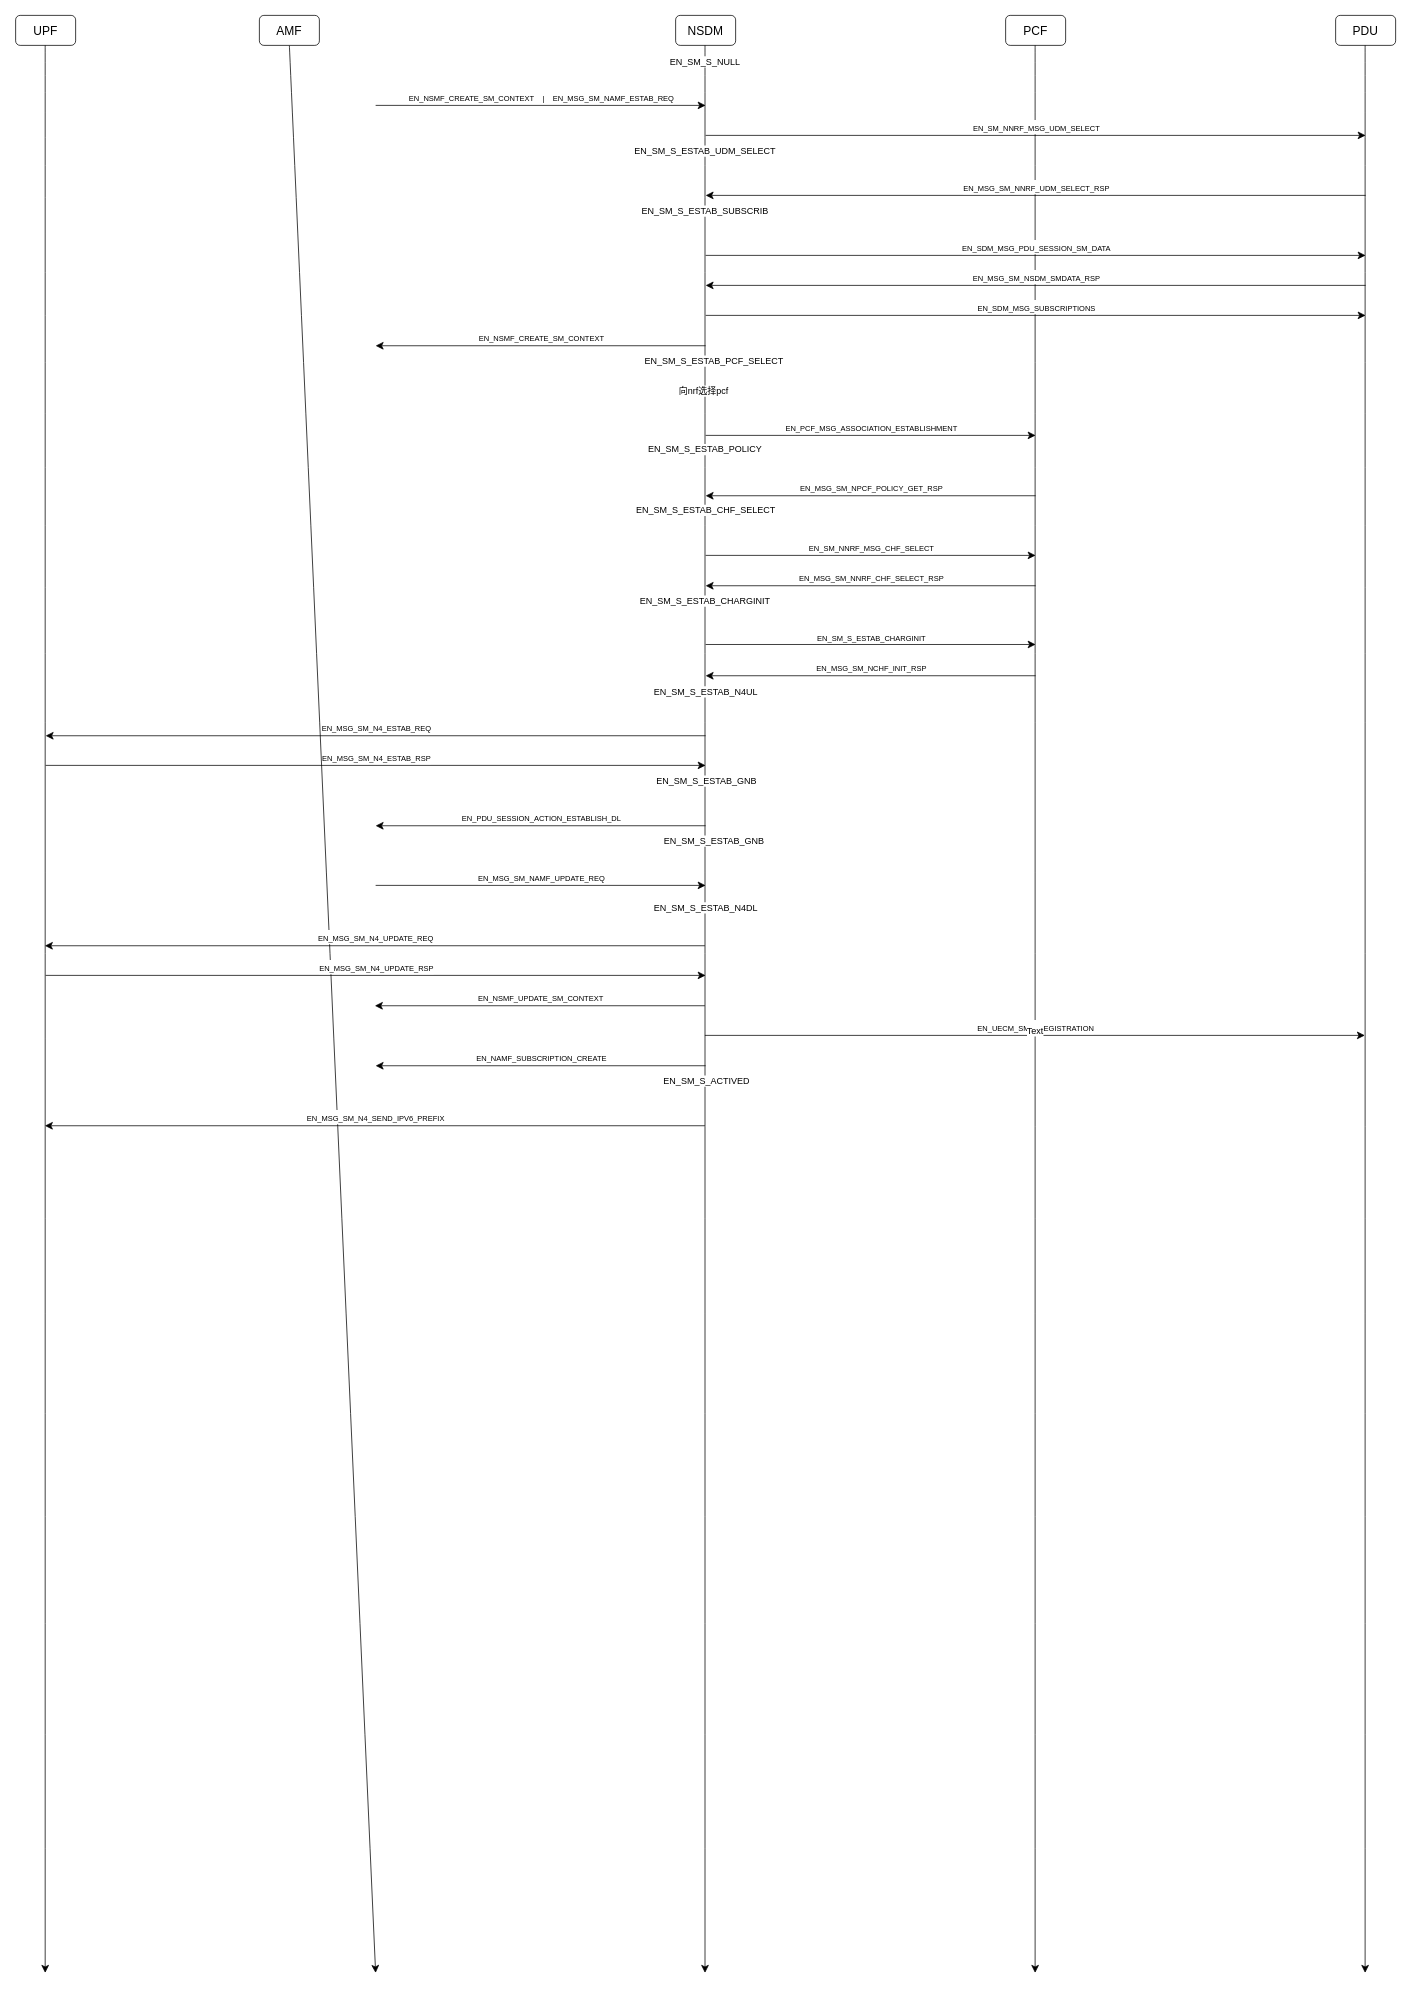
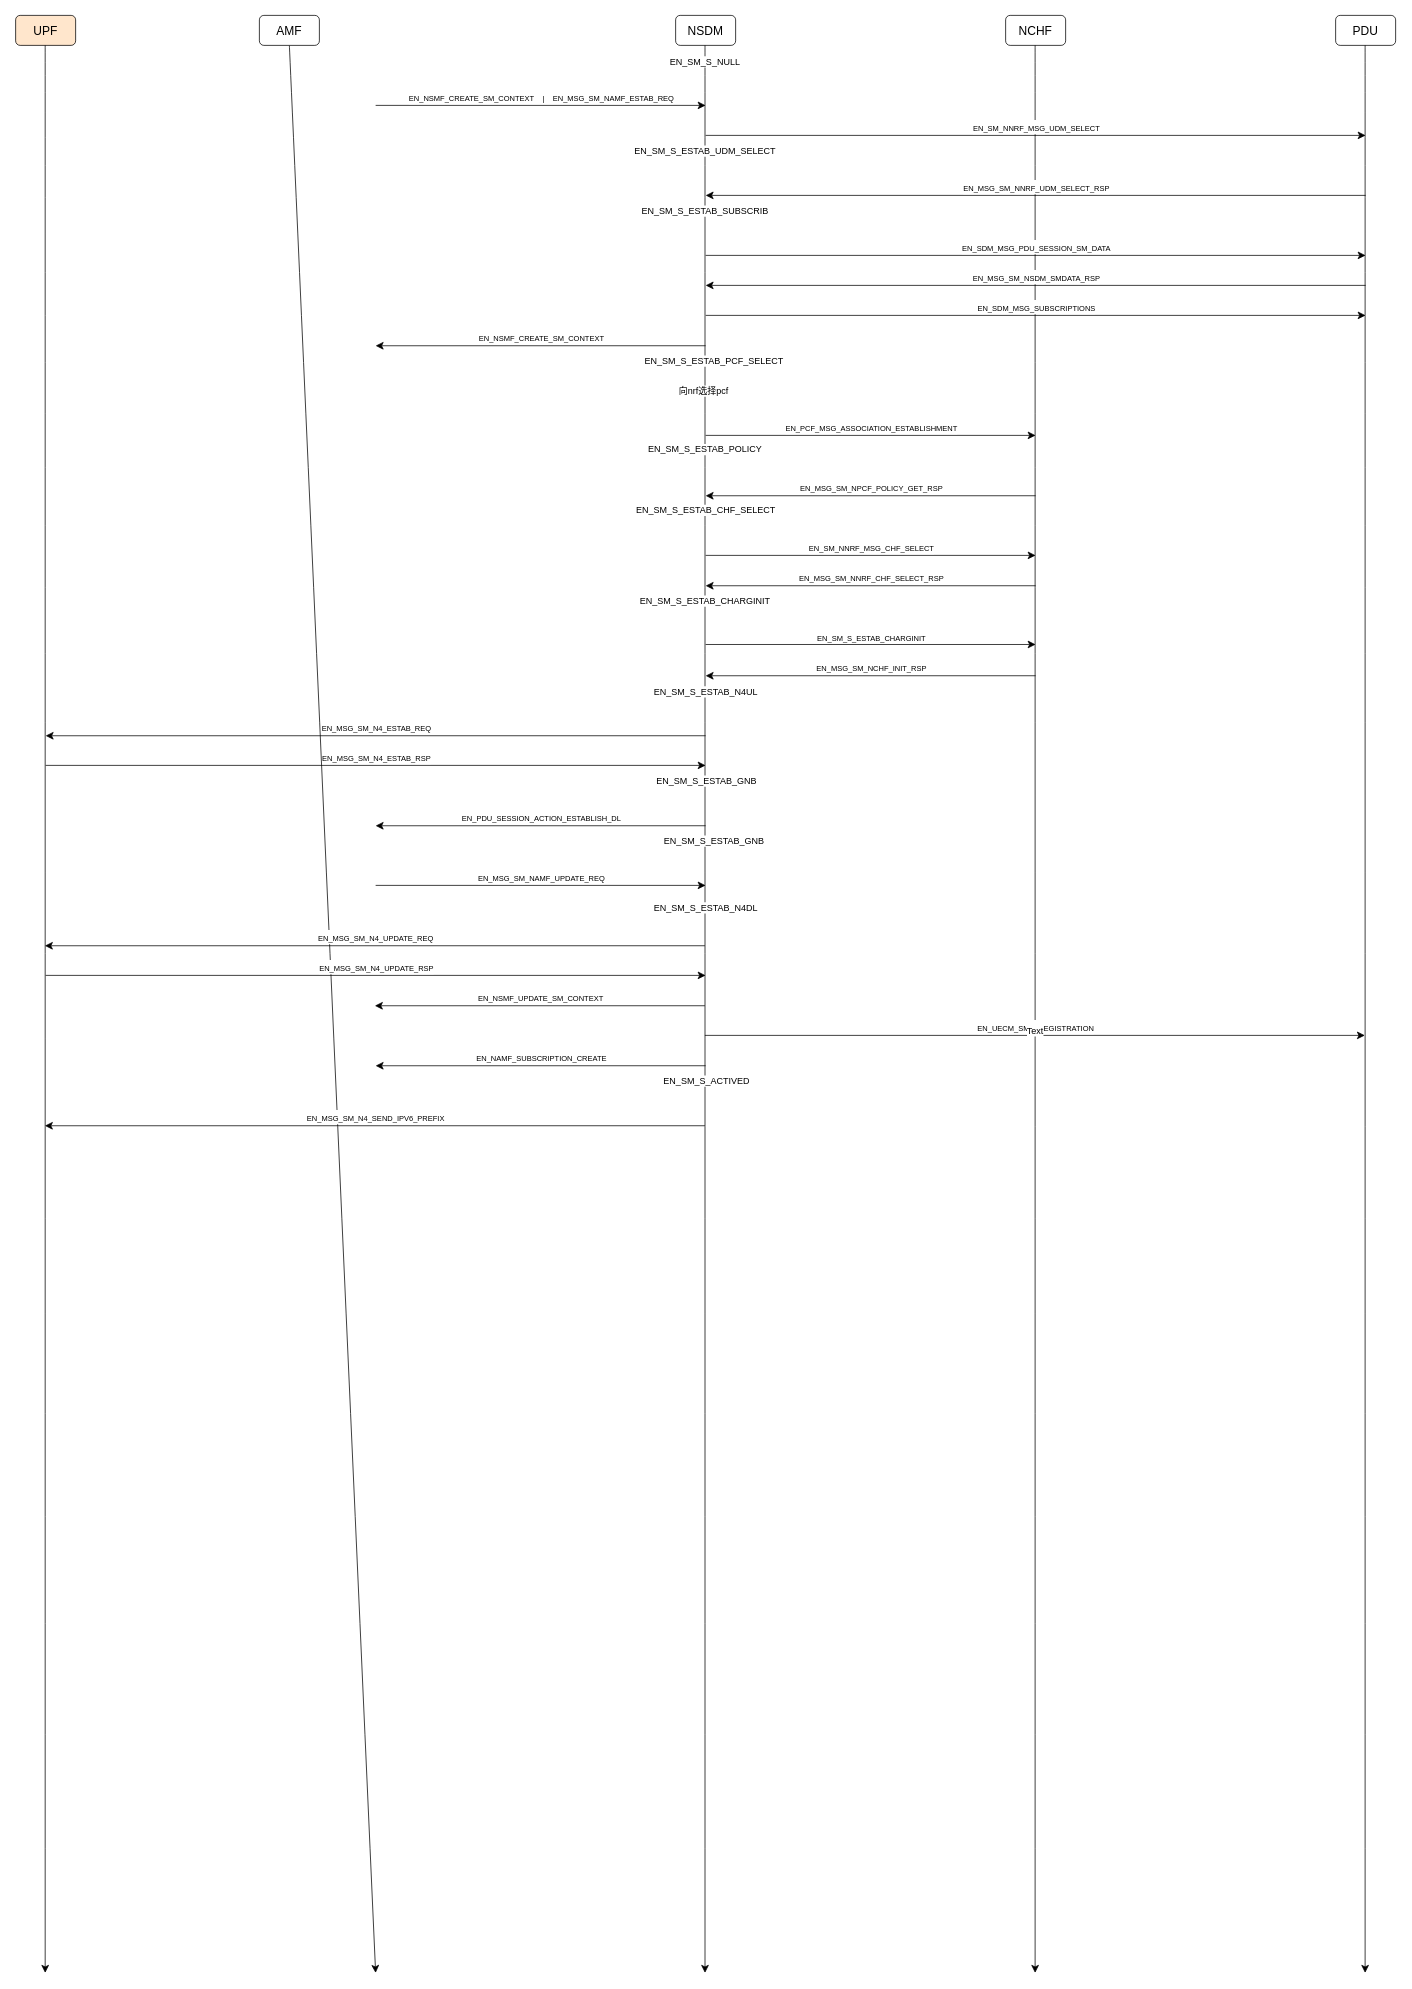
node "UPF": fillcolor #ffffff -> #ffe6cc
node "PCF": label "PCF" -> "NCHF"
